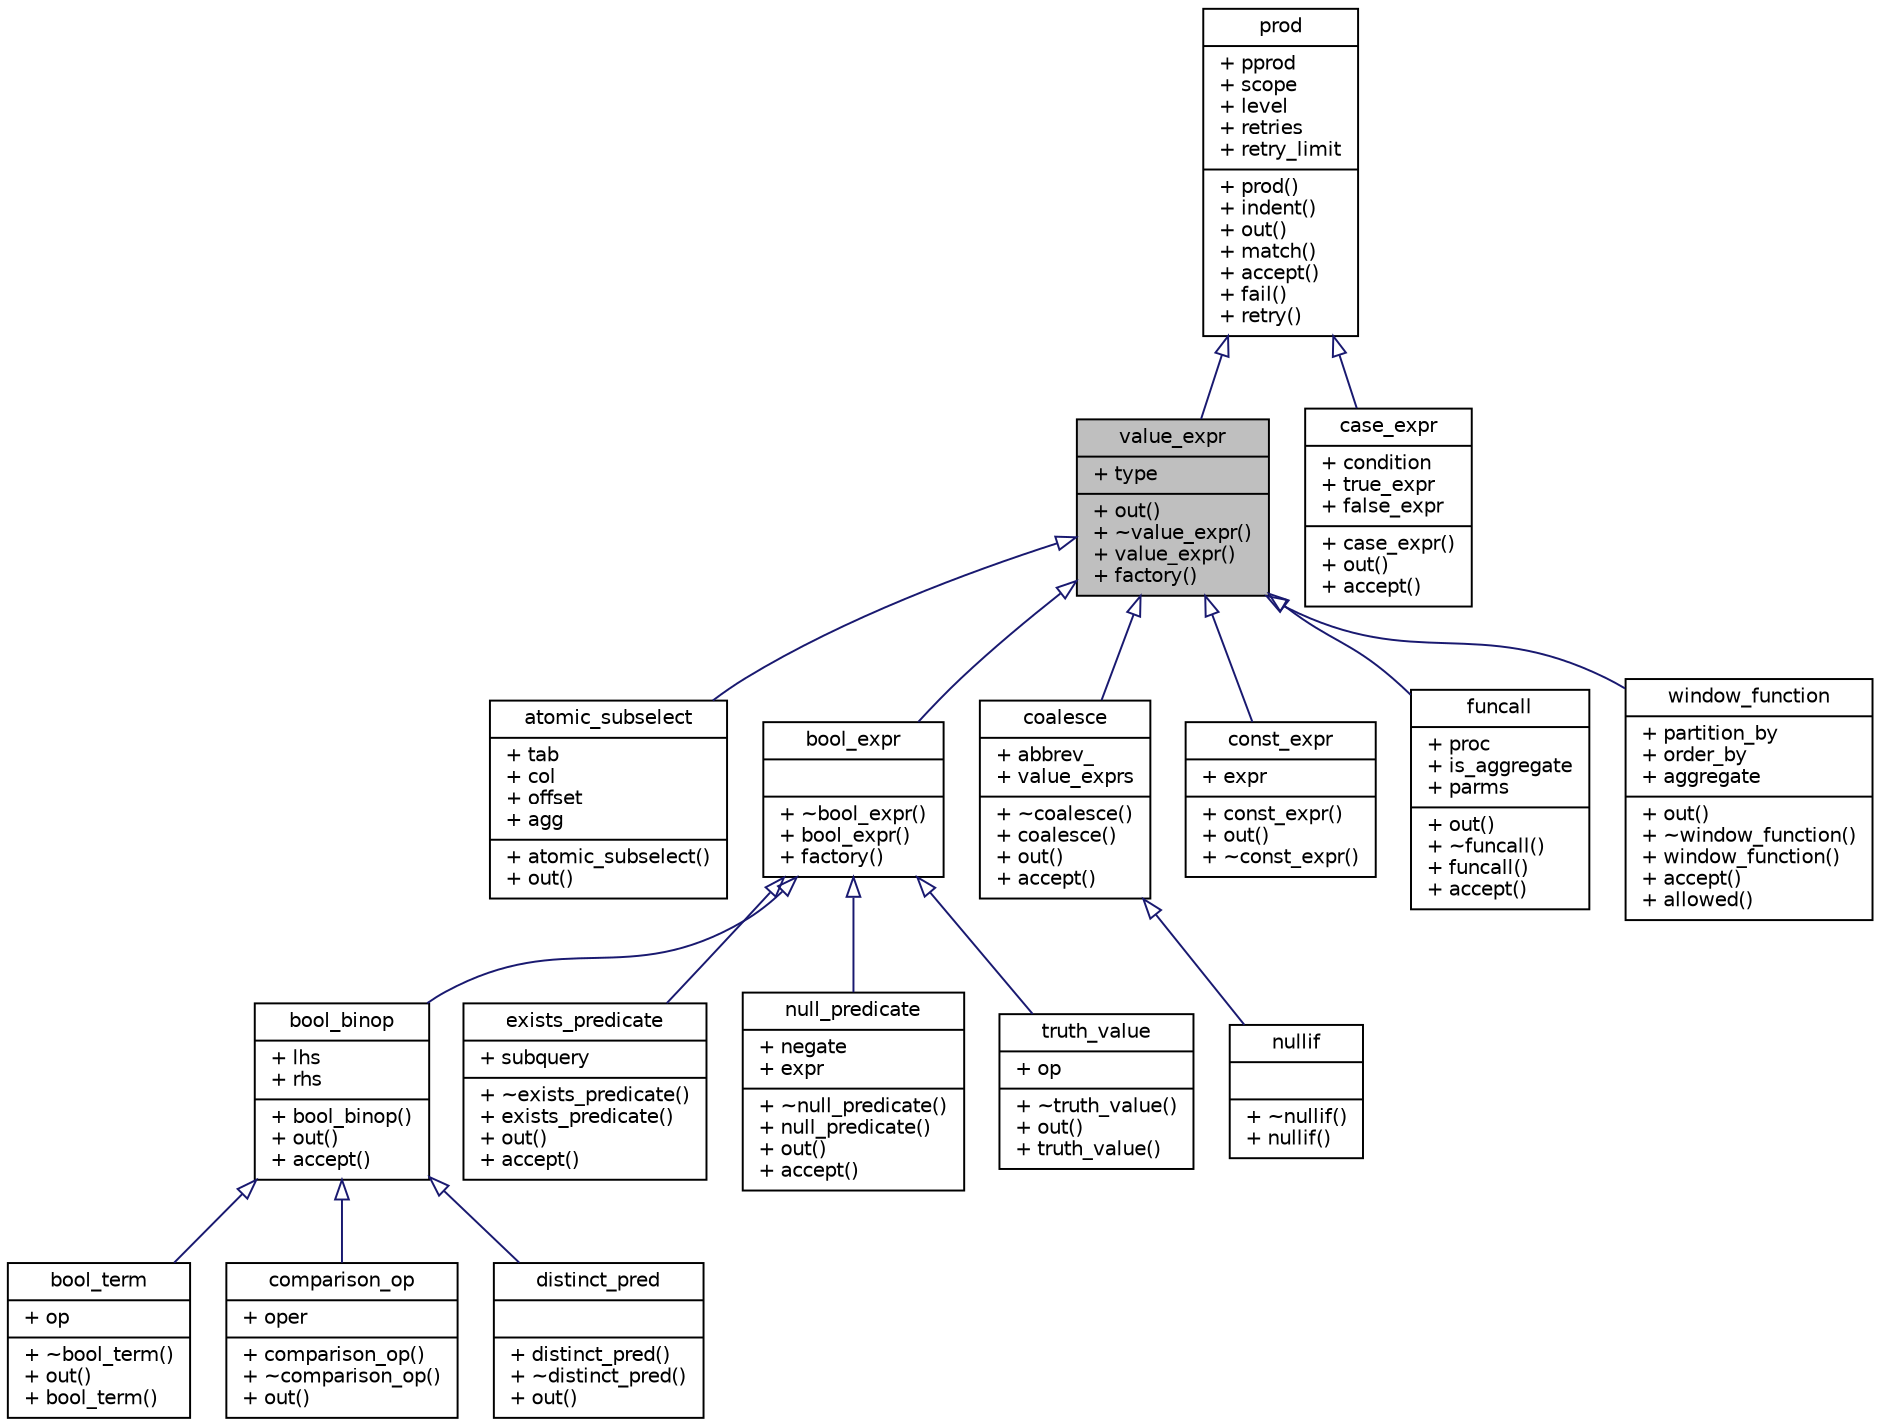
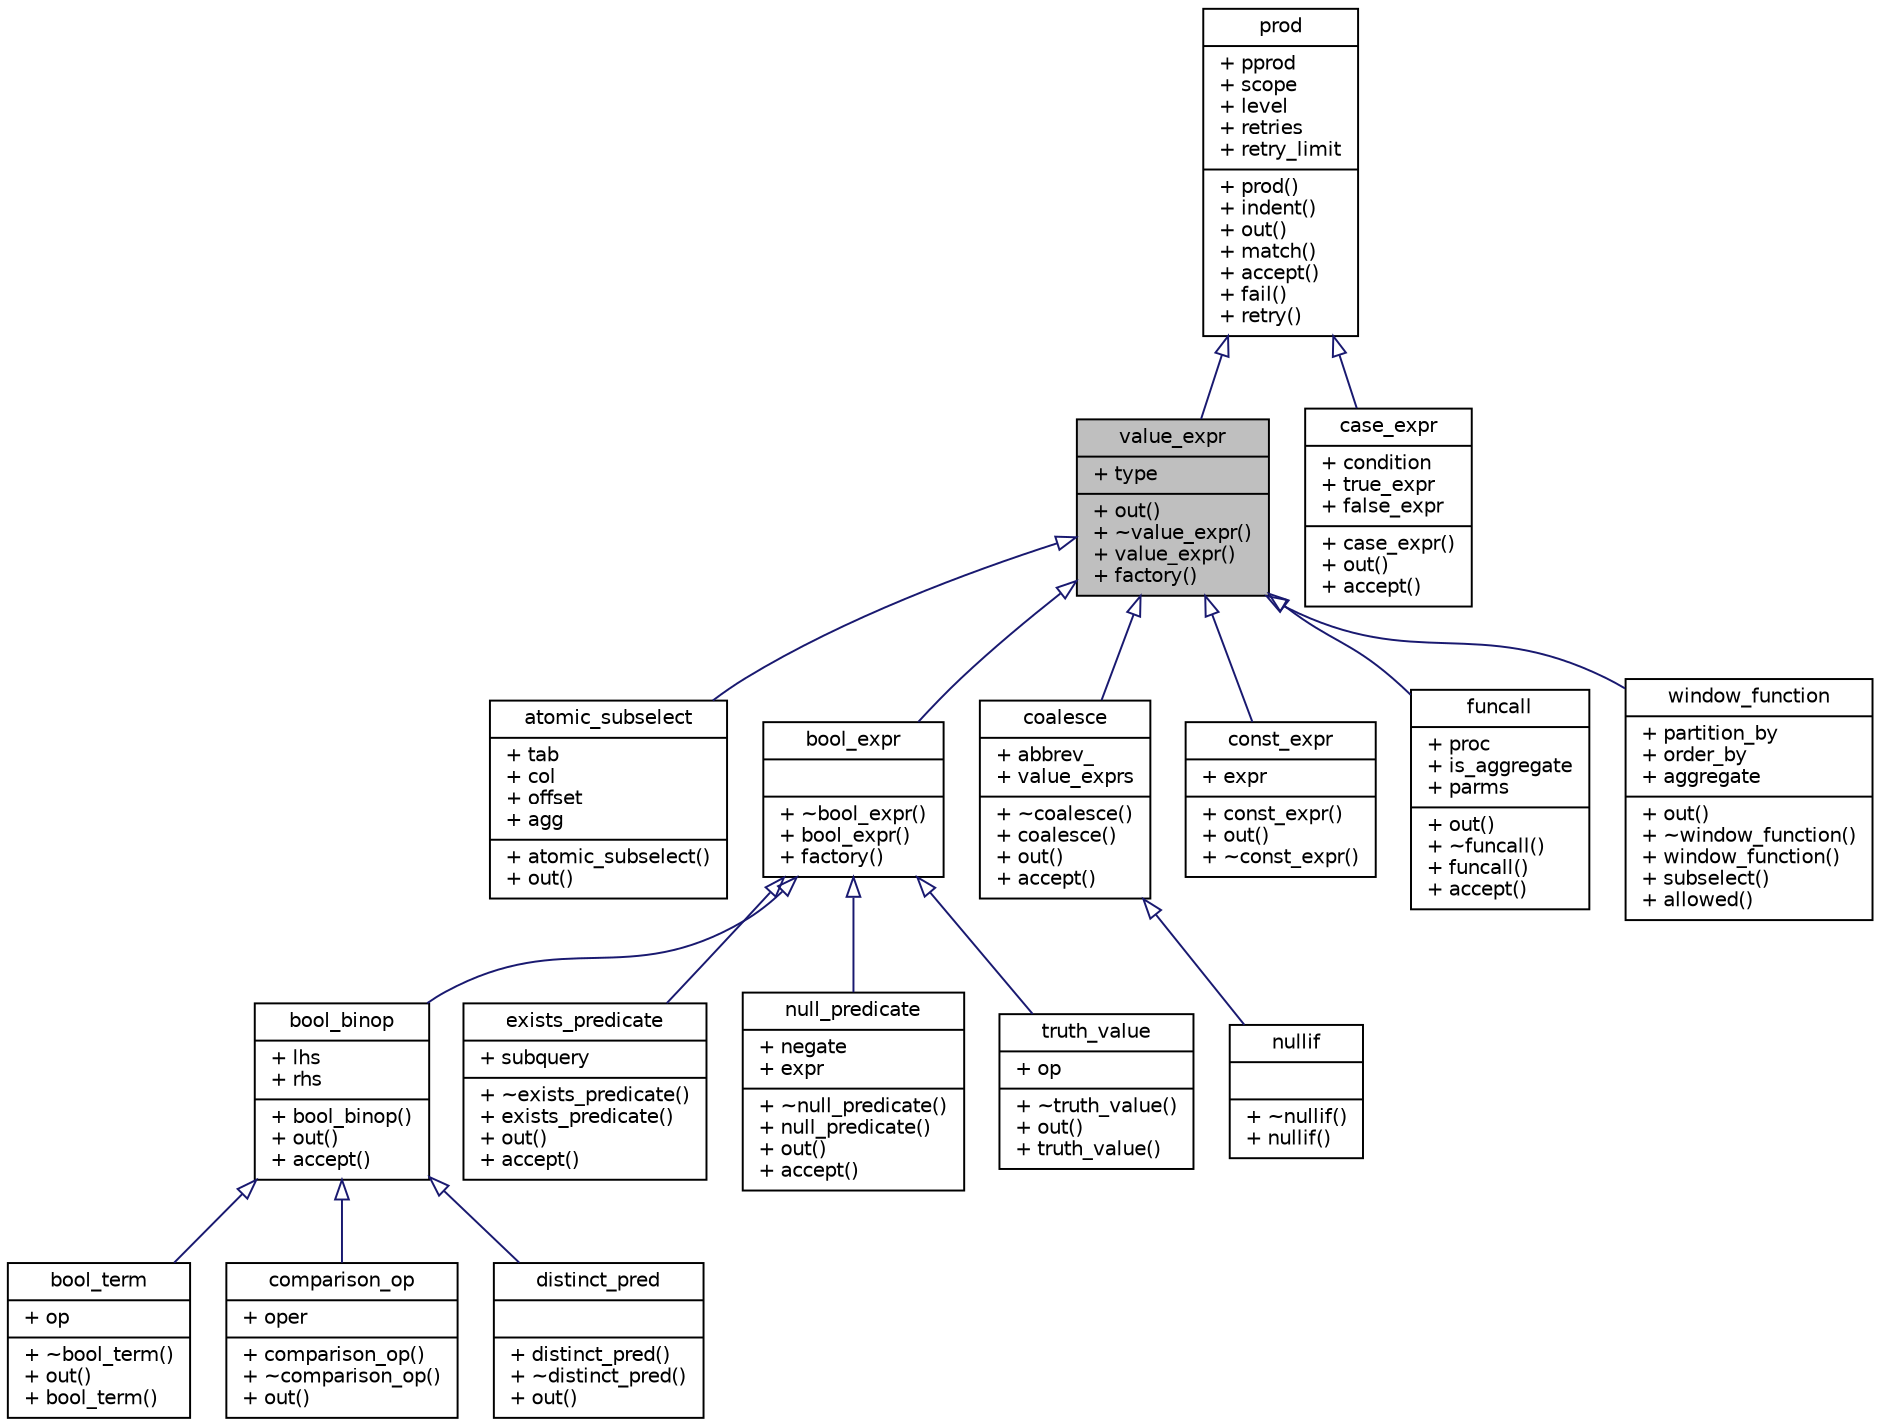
node "window_function": text "+ accept()" -> "+ subselect()"
